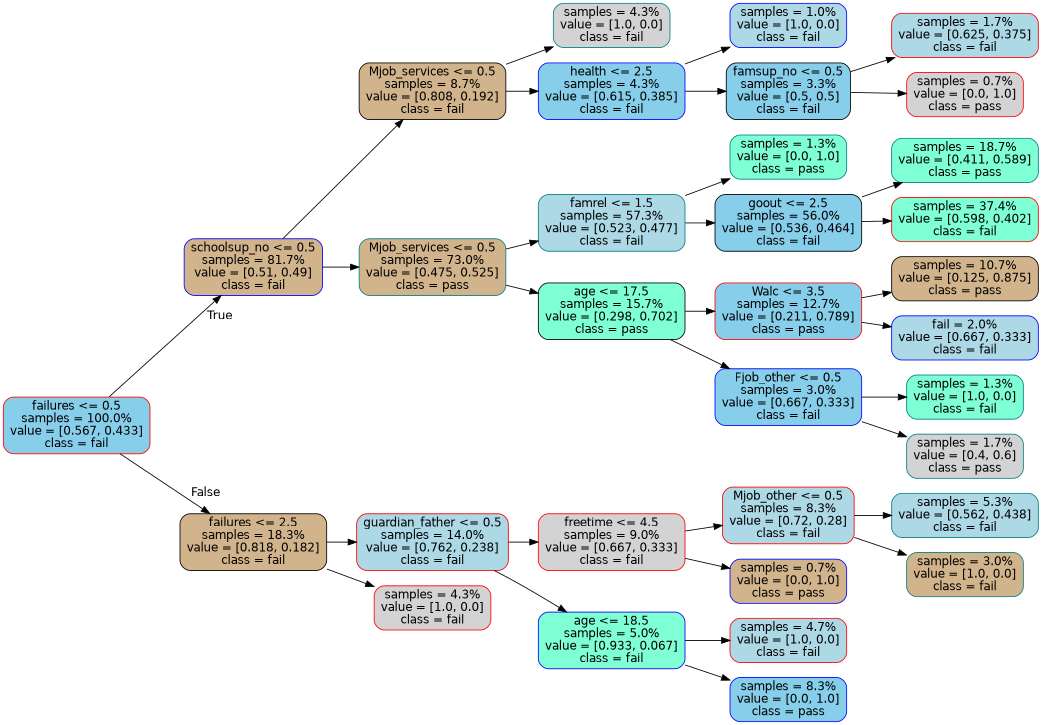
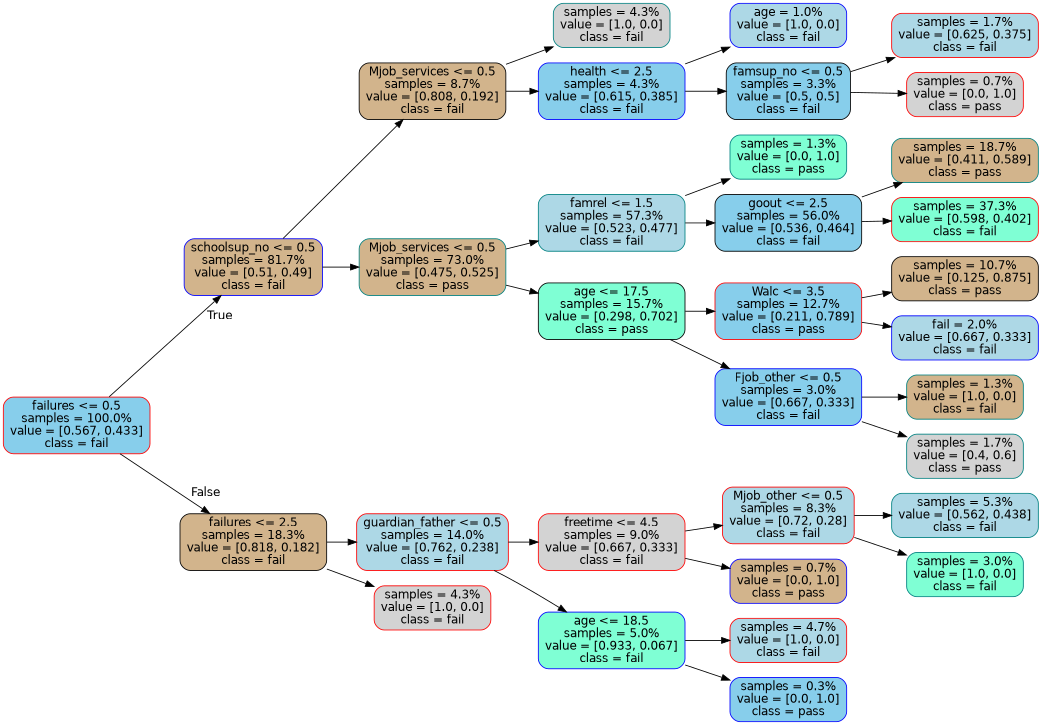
node "samples = 1.0% value = [1.0, 0.0] class = fail": label "samples = 1.0% value = [1.0, 0.0] class = fail" -> "age = 1.0% value = [1.0, 0.0] class = fail"
node "samples = 18.7% value = [0.411, 0.589] class = pass": fillcolor aquamarine -> tan
node "samples = 37.4% value = [0.598, 0.402] class = fail": label "samples = 37.4% value = [0.598, 0.402] class = fail" -> "samples = 37.3% value = [0.598, 0.402] class = fail"
node "samples = 1.3% value = [1.0, 0.0] class = fail": fillcolor aquamarine -> tan
node "samples = 3.0% value = [1.0, 0.0] class = fail": fillcolor tan -> aquamarine
node "samples = 8.3% value = [0.0, 1.0] class = pass": label "samples = 8.3% value = [0.0, 1.0] class = pass" -> "samples = 0.3% value = [0.0, 1.0] class = pass"
